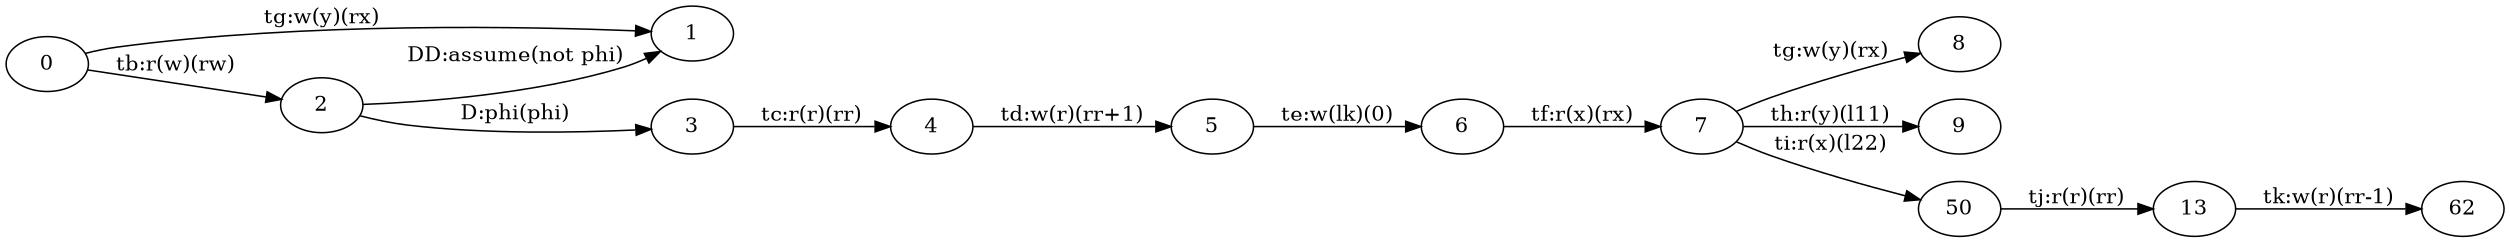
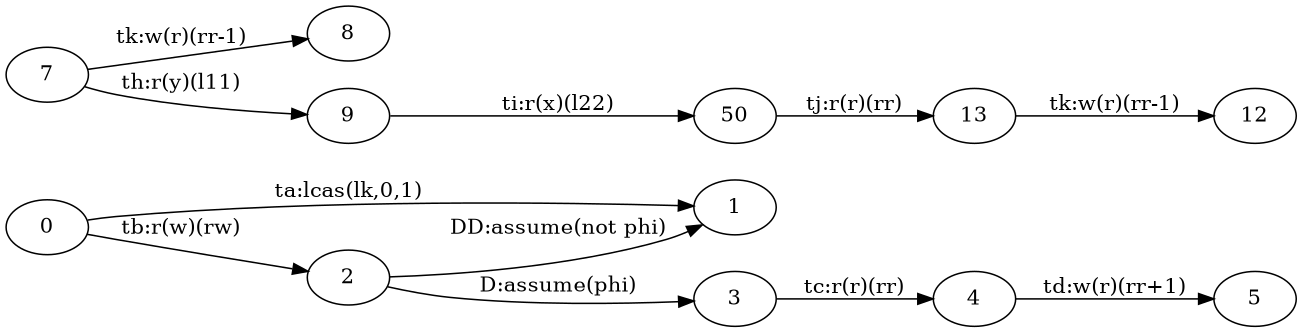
edge "0" -> "1": label "tg:w(y)(rx)" -> "ta:lcas(lk,0,1)"
edge "7" -> "8": label "tg:w(y)(rx)" -> "tk:w(r)(rr-1)"
edge "2" -> "3": label "D:phi(phi)" -> "D:assume(phi)"
node "6": removed
edge "7" -> "50": now "9" -> "50"
node "62": label "62" -> "12"
